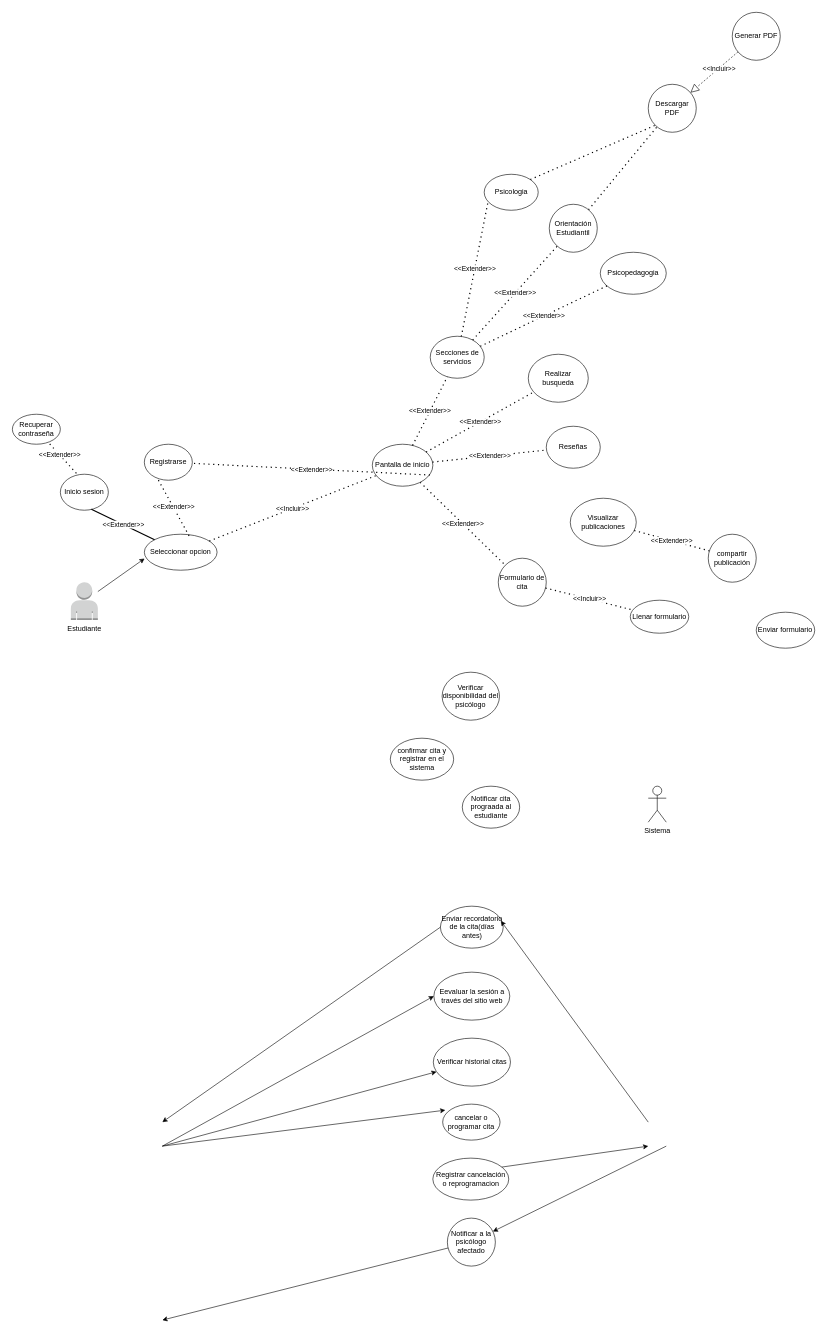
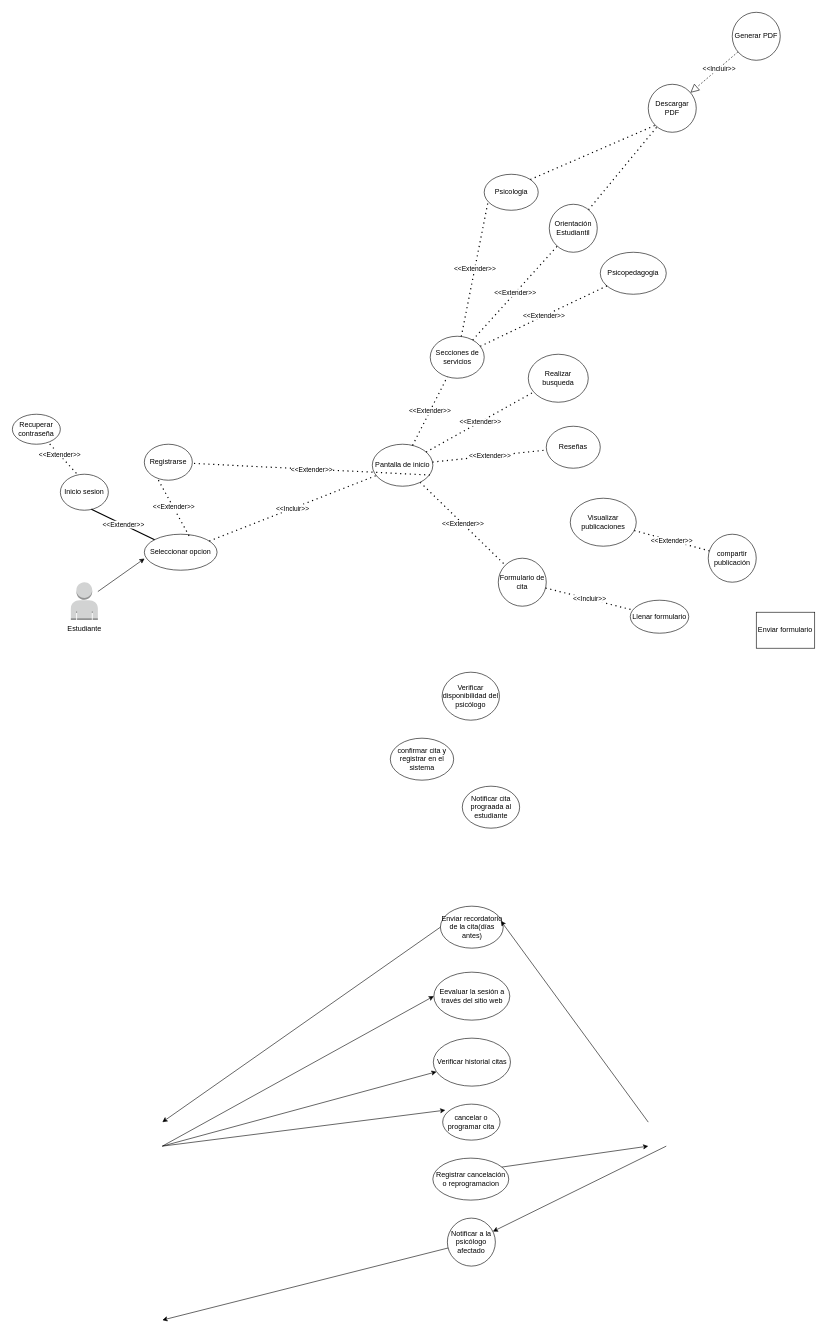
node "Enviar formulario": shape ellipse -> rectangle
node "Sistema": removed
